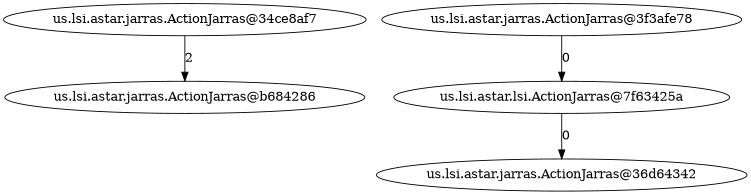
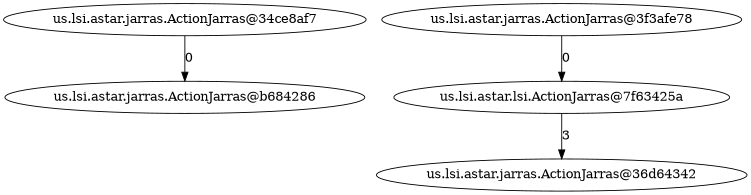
edge "us.lsi.astar.jarras.ActionJarras@34ce8af7" -> "us.lsi.astar.jarras.ActionJarras@b684286": label "2" -> "0"
edge "us.lsi.astar.lsi.ActionJarras@7f63425a" -> "us.lsi.astar.jarras.ActionJarras@36d64342": label "0" -> "3"
